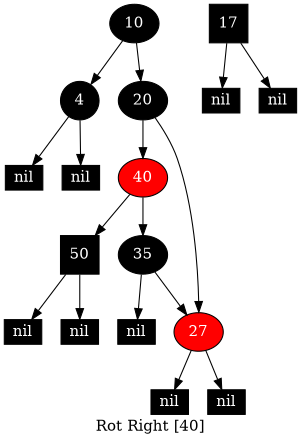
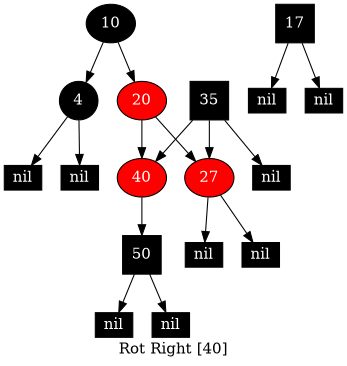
node "20": fillcolor black -> red
edge "40" -> "35": reversed
node "35": shape ellipse -> box
